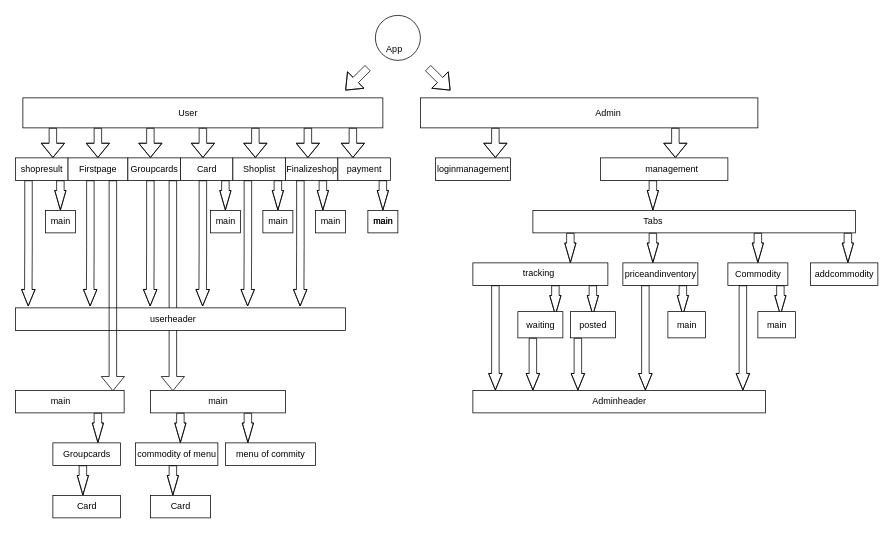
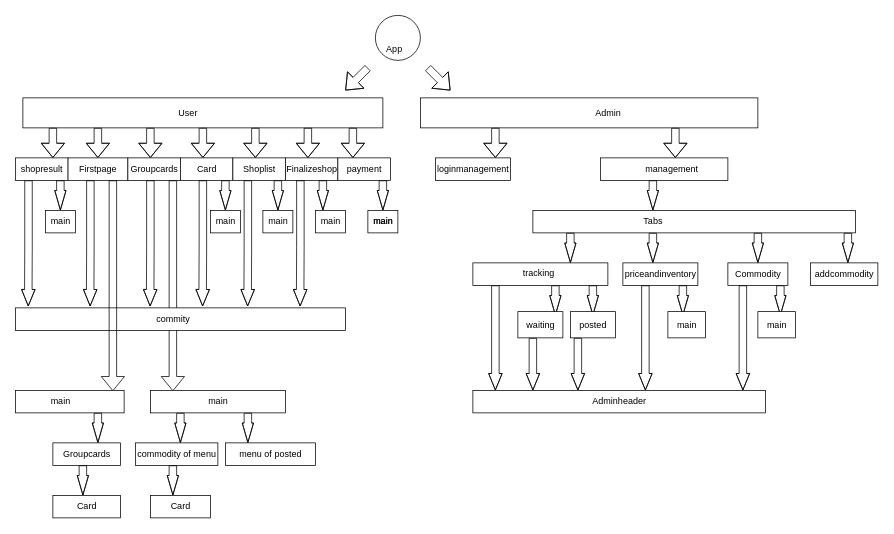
node "userheader": label "userheader" -> "commity"
node "menu of commity": label "menu of commity" -> "menu of posted"
